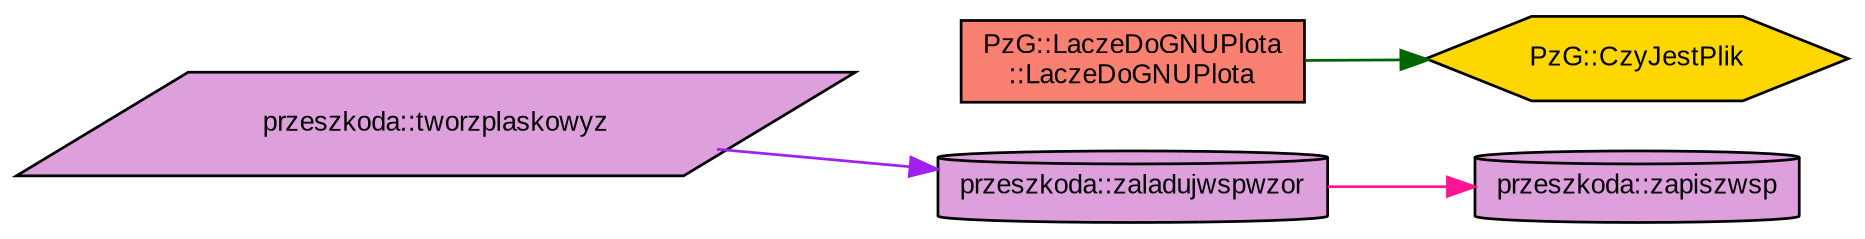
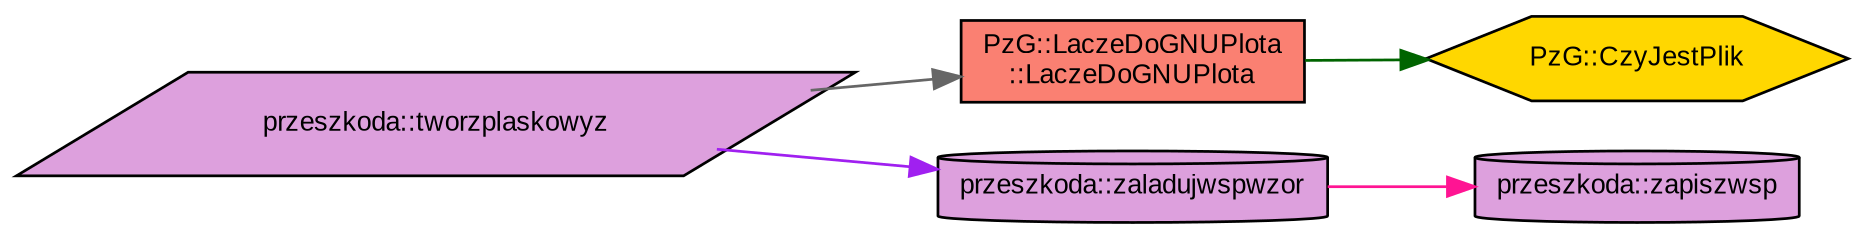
edge "przeszkoda::tworzplaskowyz" -> "PzG::LaczeDoGNUPlota ::LaczeDoGNUPlota": added
